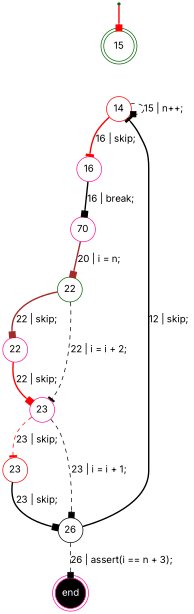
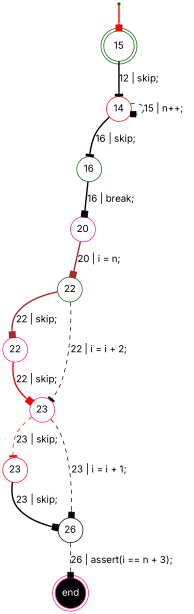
edge "14" -> "16": color red -> black
node "16": color deeppink -> darkgreen
node "70": label "70" -> "20"
edge "26" -> "14": now "15" -> "14"
